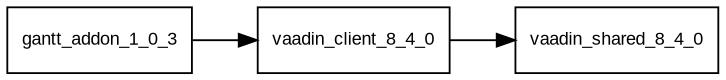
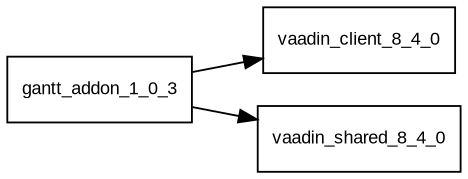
edge "vaadin_client_8_4_0" -> "vaadin_shared_8_4_0": now "gantt_addon_1_0_3" -> "vaadin_shared_8_4_0"
